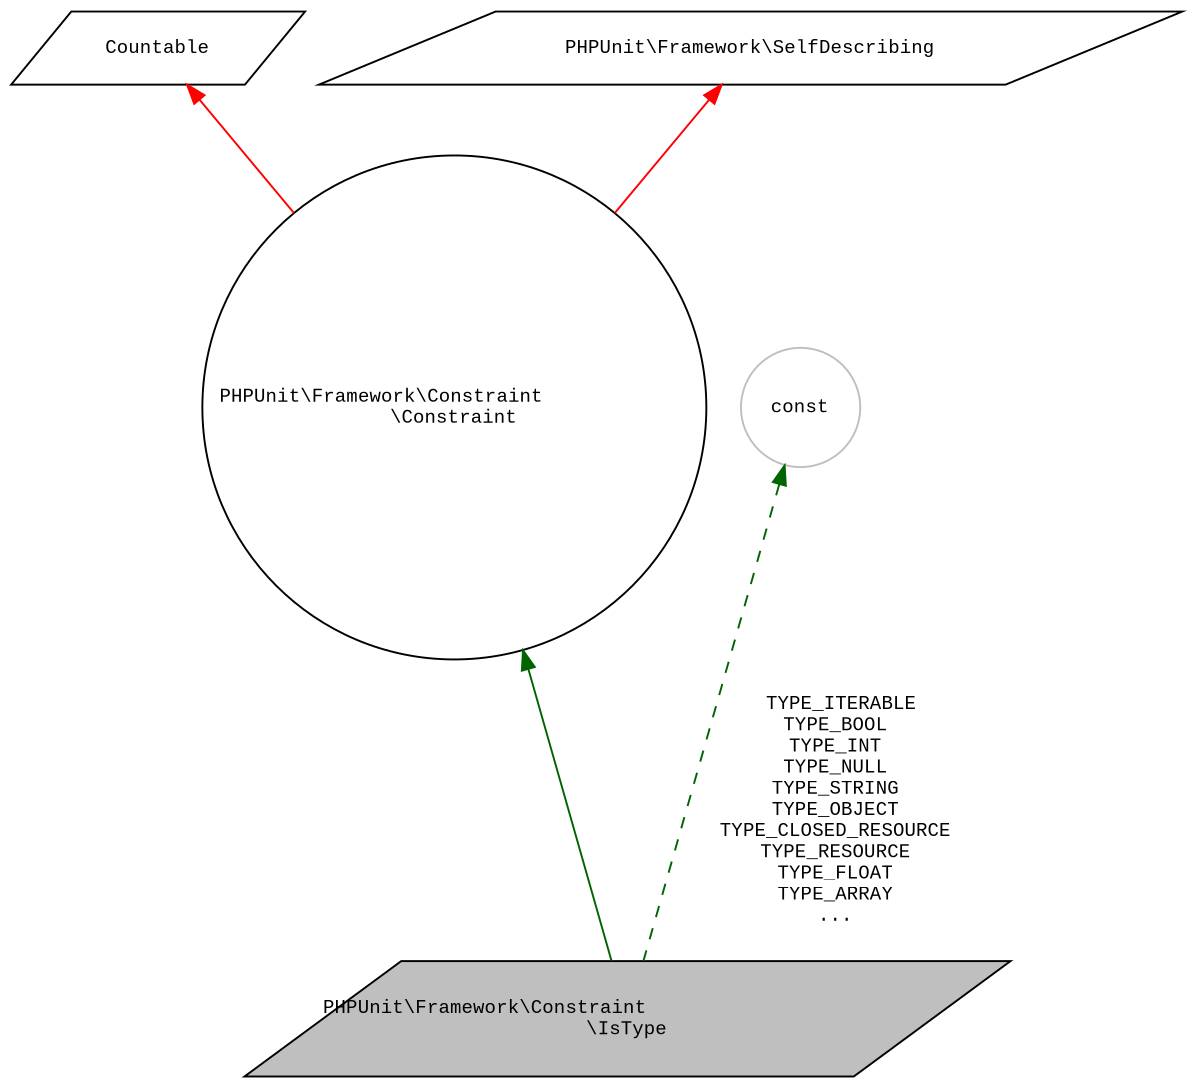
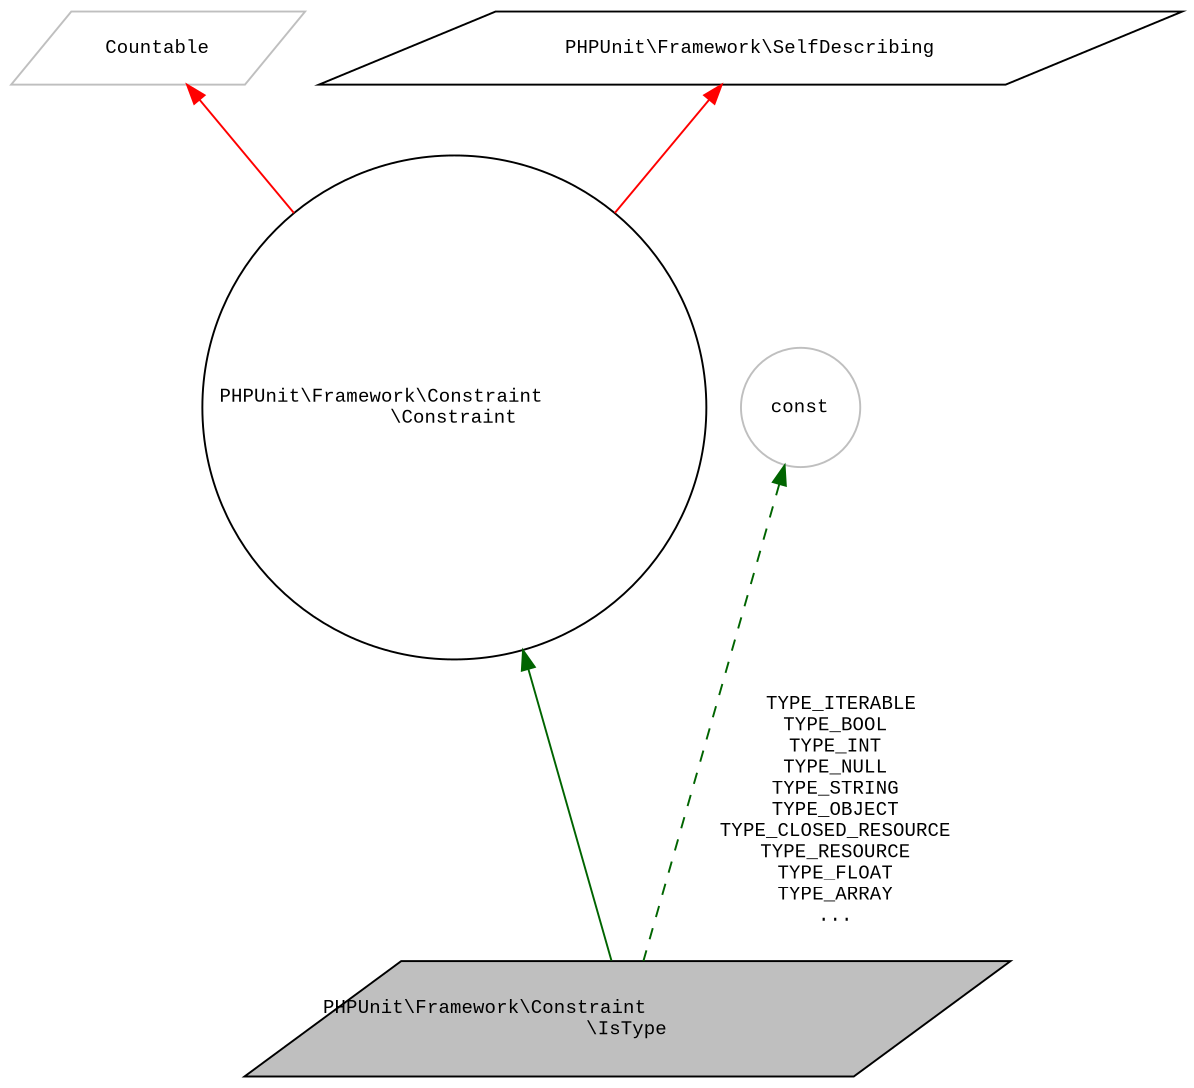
node "Countable": color black -> grey75
